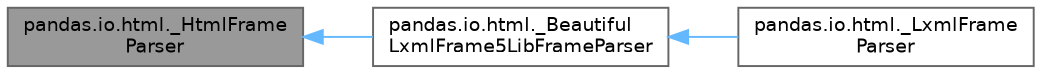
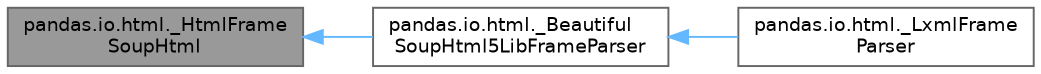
node "pandas.io.html._HtmlFrame Parser": label "pandas.io.html._HtmlFrame Parser" -> "pandas.io.html._HtmlFrame SoupHtml"
node "pandas.io.html._Beautiful LxmlFrame5LibFrameParser": label "pandas.io.html._Beautiful LxmlFrame5LibFrameParser" -> "pandas.io.html._Beautiful SoupHtml5LibFrameParser"
